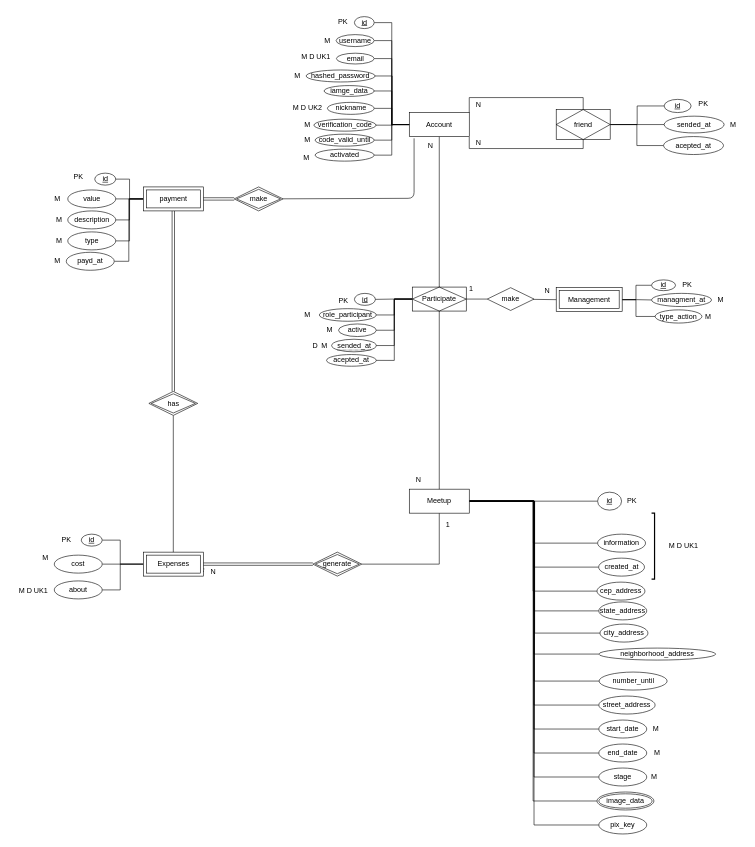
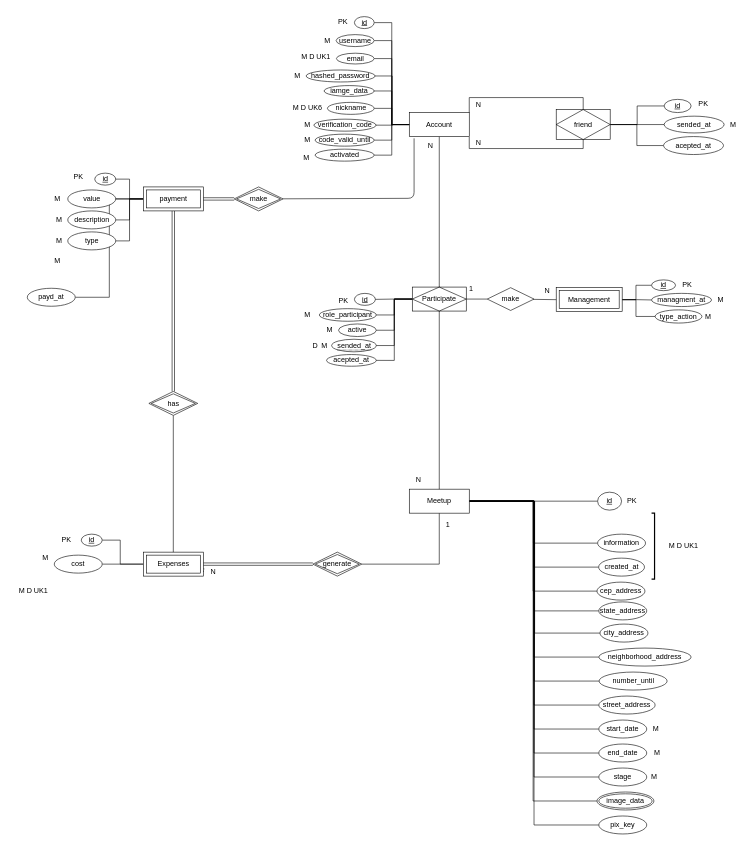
node "M D UK2": label "M D UK2" -> "M D UK6"
node "payd_at": moved (90, 261) -> (51, 297)
edge "Expenses" -- "about": removed
node "about": removed
node "neighborhood_address": size 117x12 -> 92x18
